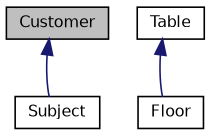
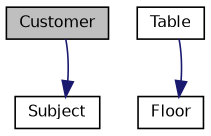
edge "Subject" -> "Customer": reversed
edge "Floor" -> "Table": reversed
